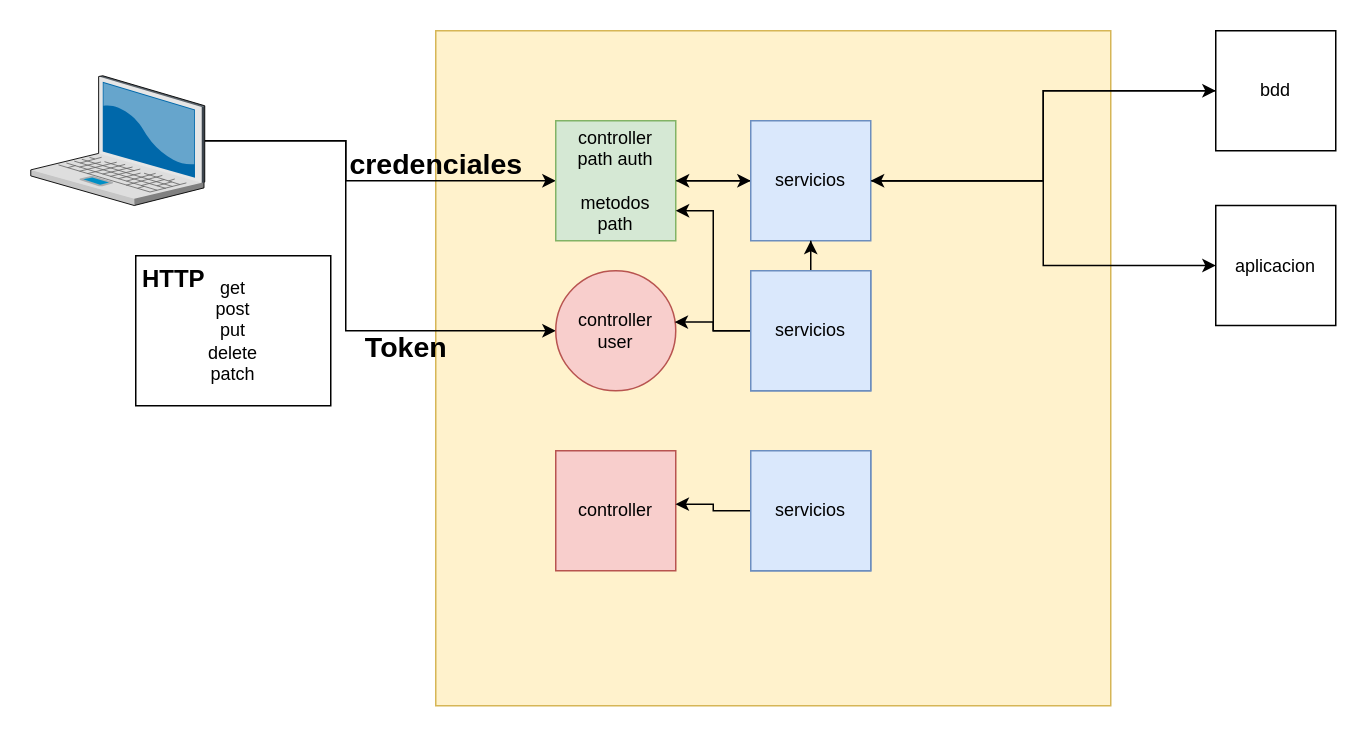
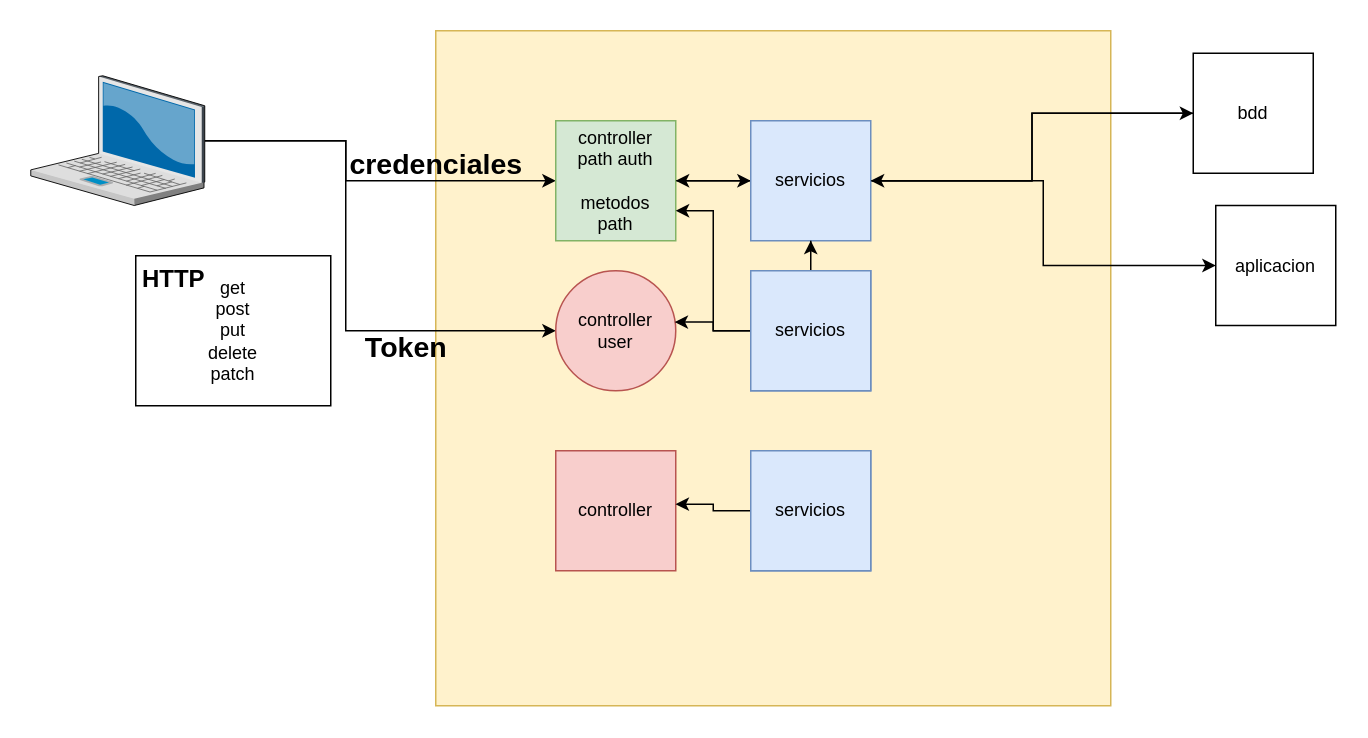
node "bdd": moved (1276, 91) -> (1253, 113)
